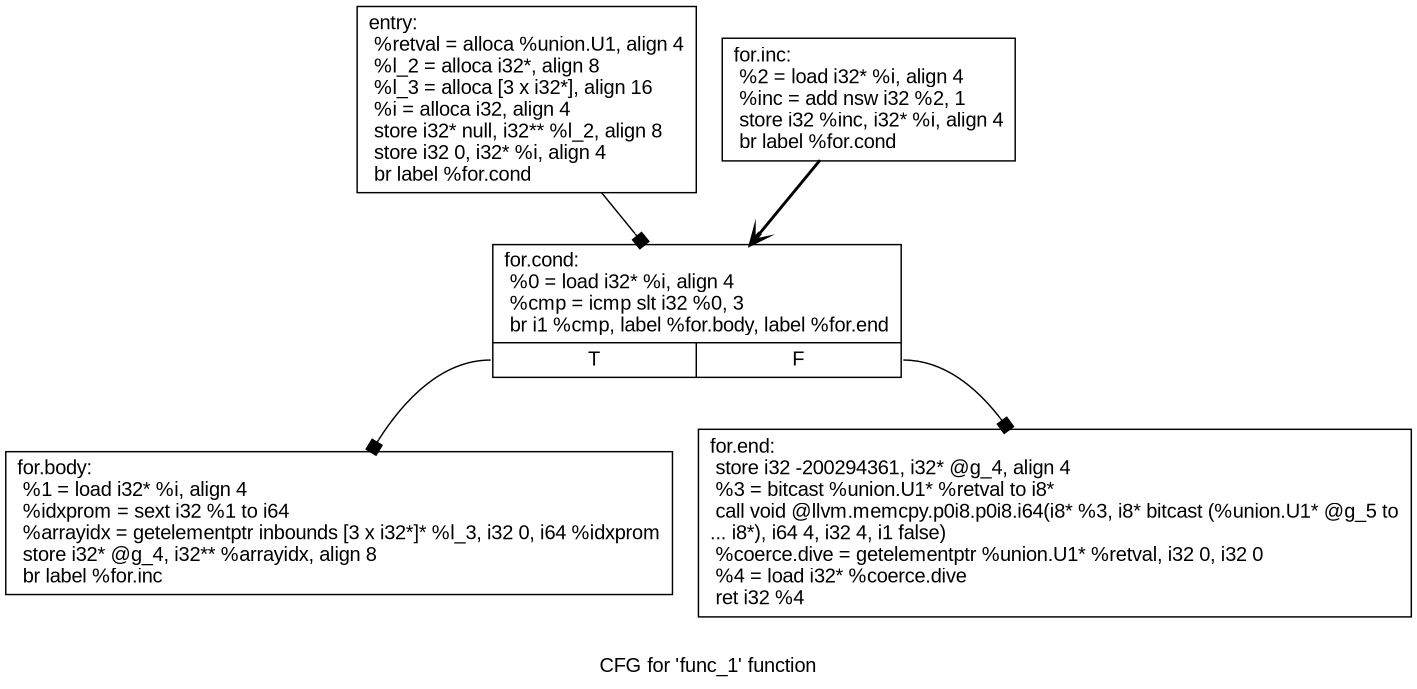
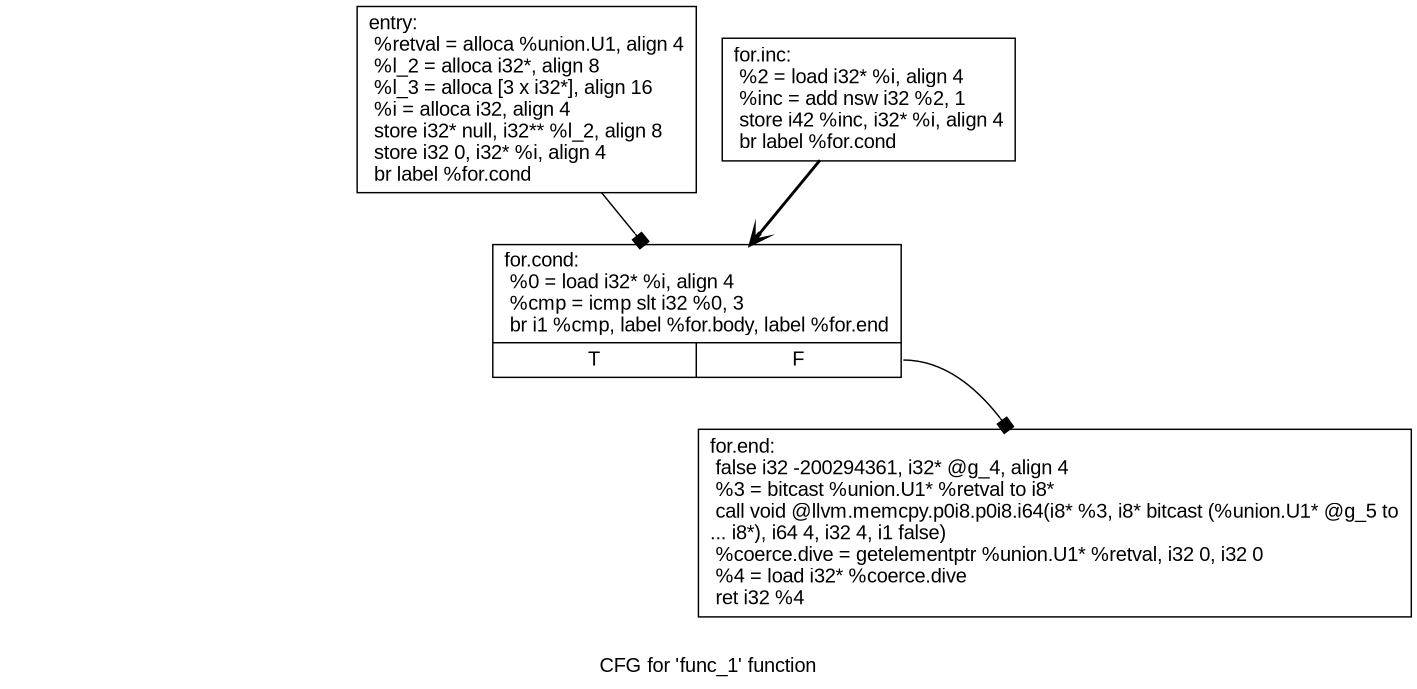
node "for.inc:": text "store i32 %inc, i32* %i, align 4" -> "store i42 %inc, i32* %i, align 4"
node "for.end:": text "store i32 -200294361, i32* @g_4, align 4" -> "false i32 -200294361, i32* @g_4, align 4"
node "for.body:": removed
